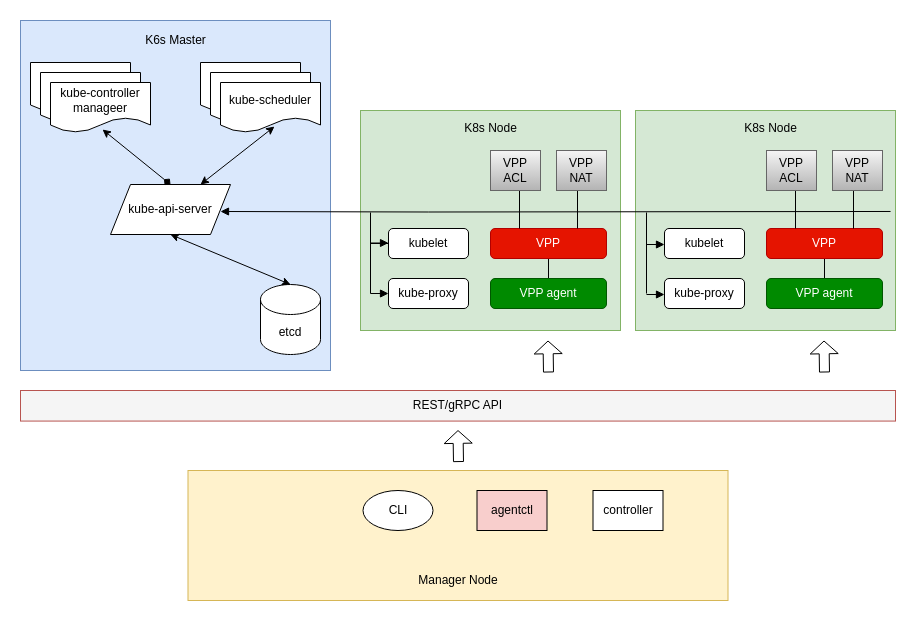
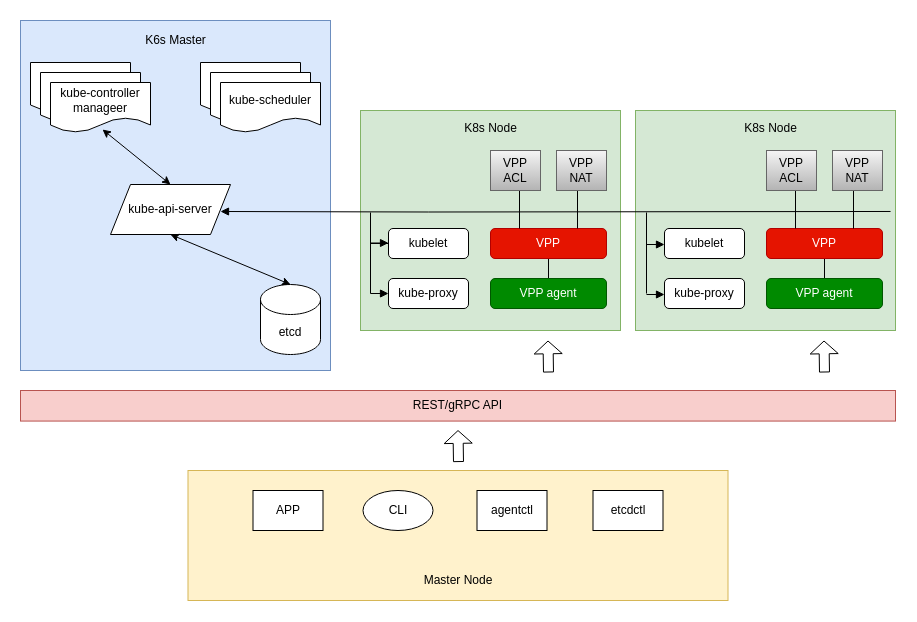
edge "kube-scheduler" -- "kube-api-server": removed
edge "kube-controller manageer" -- "kube-api-server": arrowhead diamond -> classic
node "REST/gRPC API": fillcolor #f5f5f5 -> #f8cecc
node "APP": added
node "agentctl": fillcolor #f8cecc -> #ffffff
node "controller": label "controller" -> "etcdctl"
node "Manager Node": label "Manager Node" -> "Master Node"
